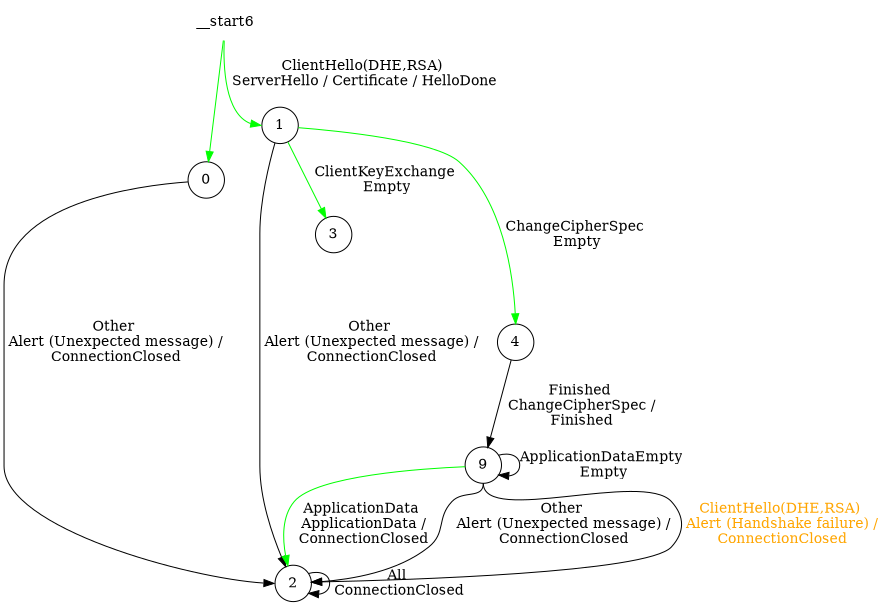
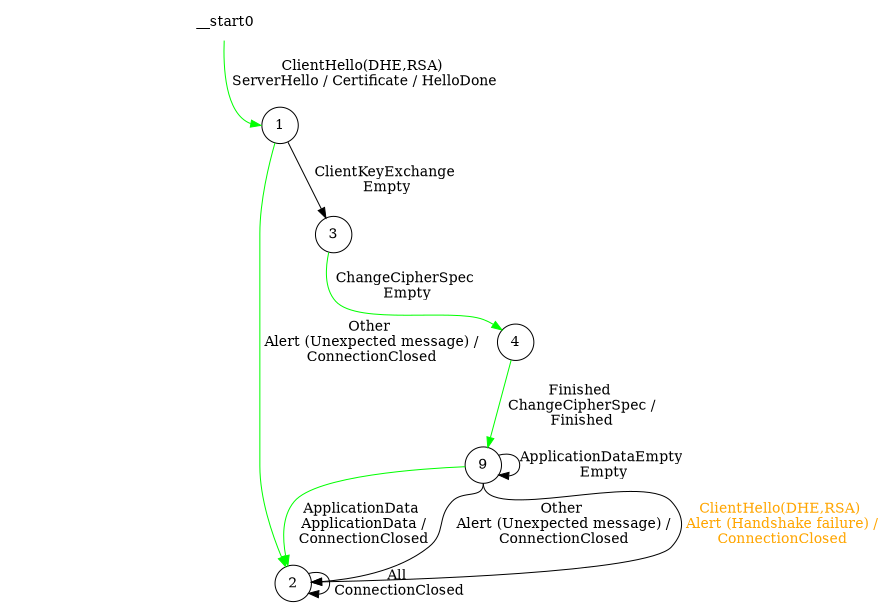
node "__start6": label "__start6" -> "__start0"
edge "1" -> "4": now "3" -> "4"
edge "1" -> "3": color green -> black
node "0": removed
edge "1" -> "2": color black -> green
edge "4" -> "9": color black -> green
